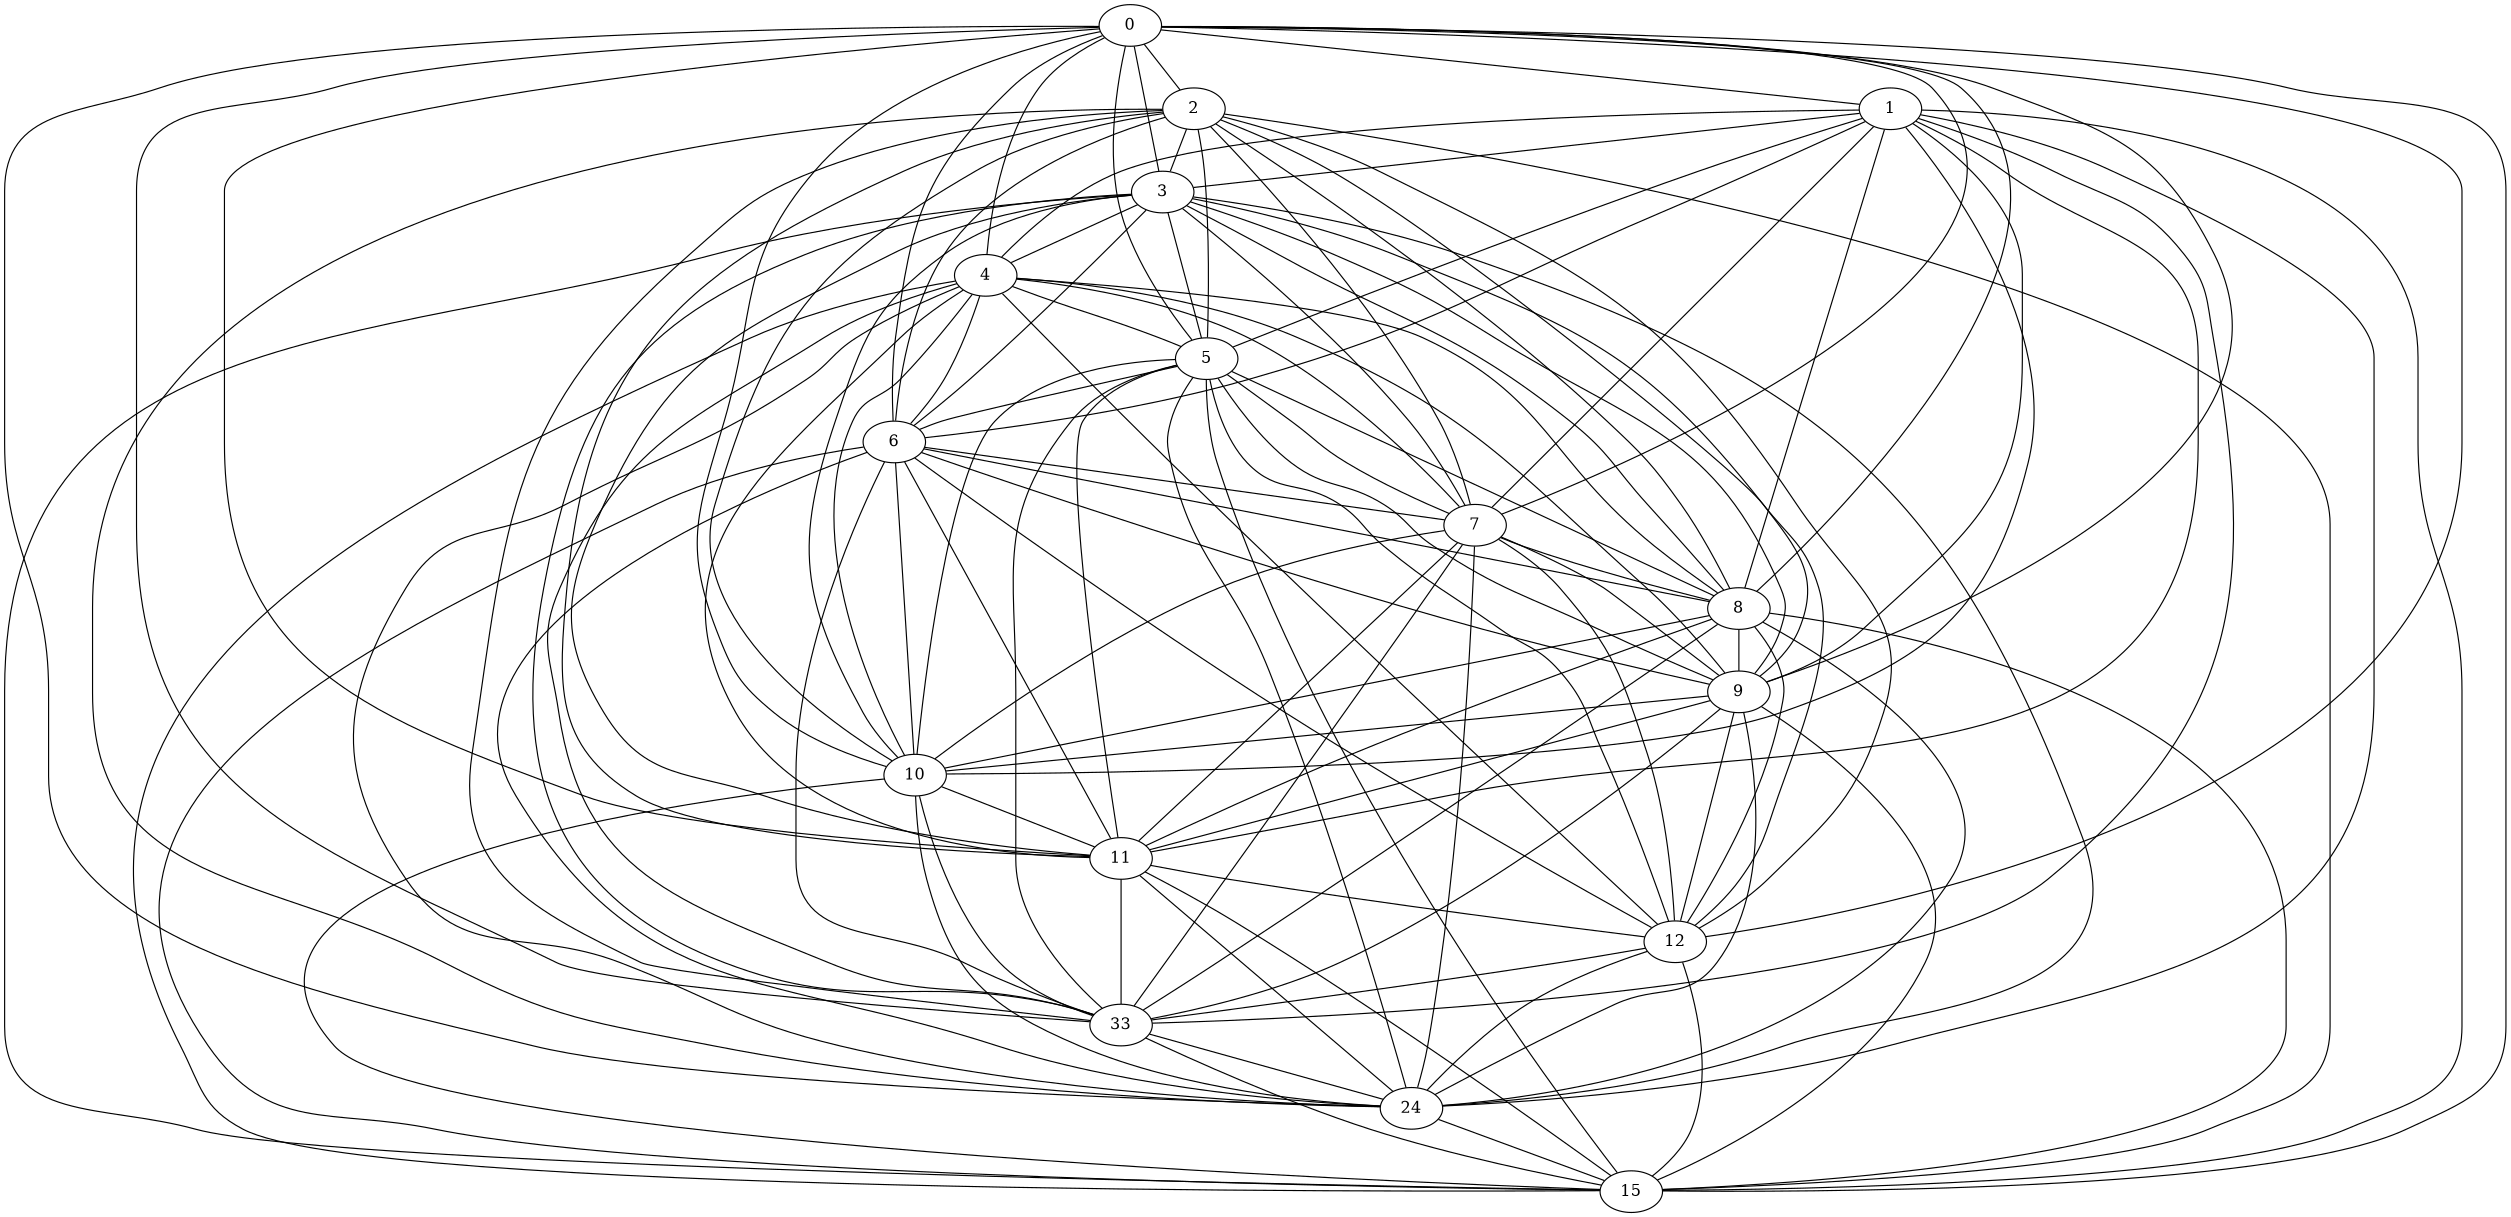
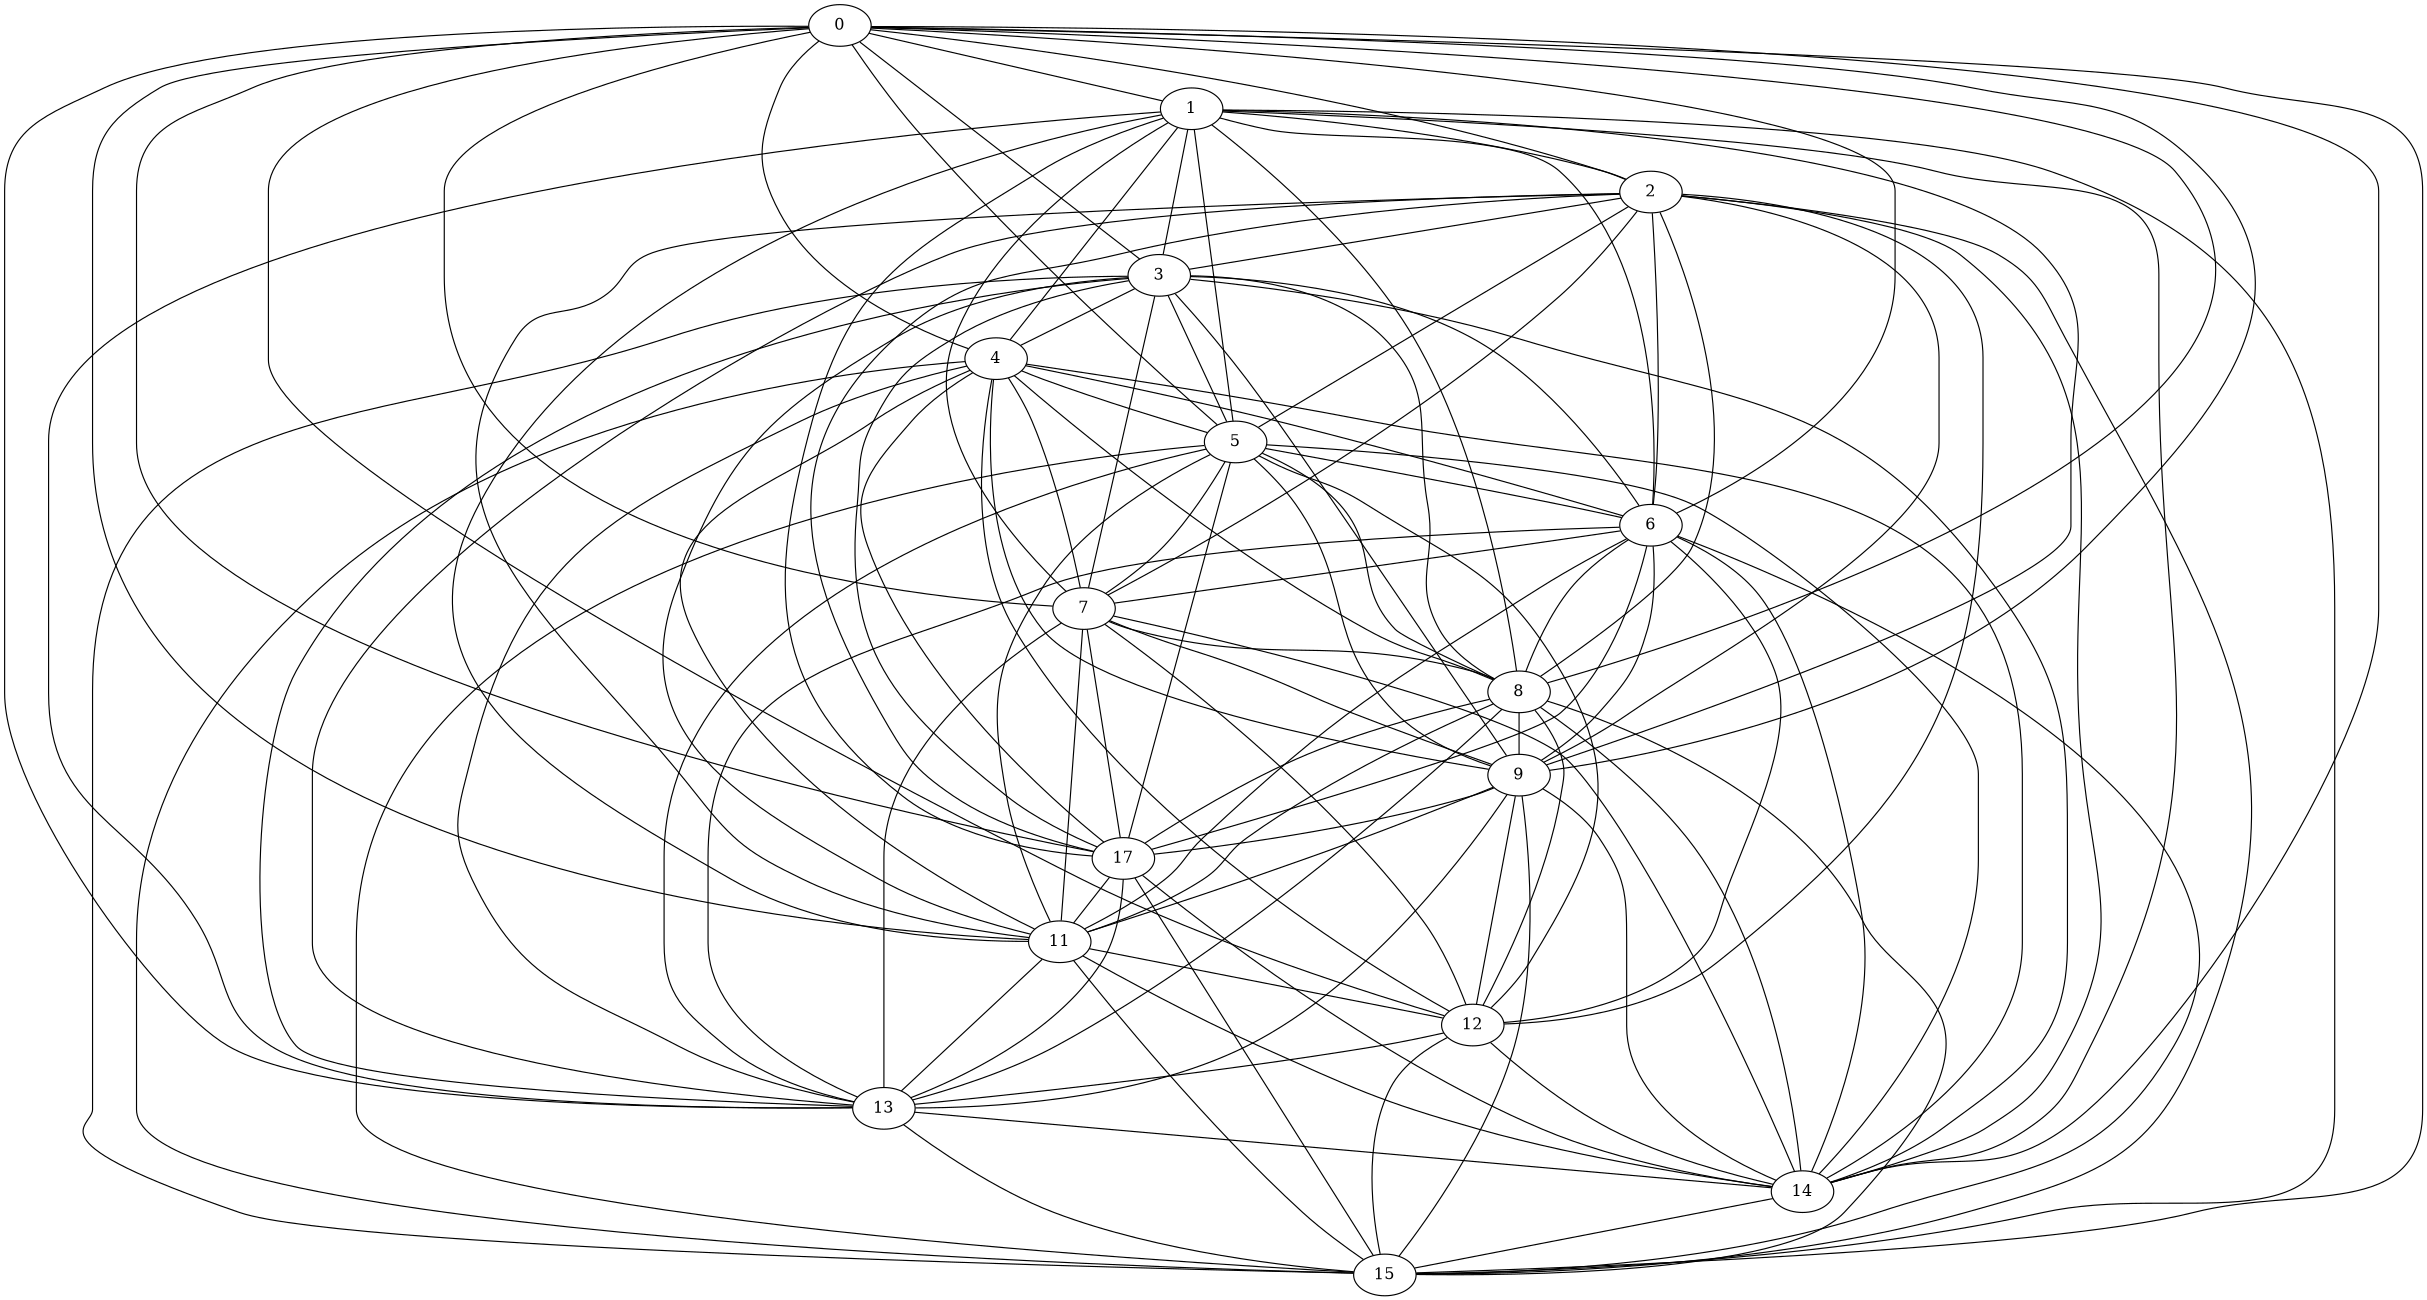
edge "1" -- "2": added
edge "3" -- "12": removed
node "10": label "10" -> "17"
node "33": label "33" -> "13"
node "24": label "24" -> "14"
